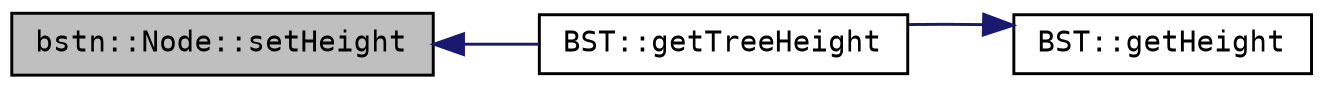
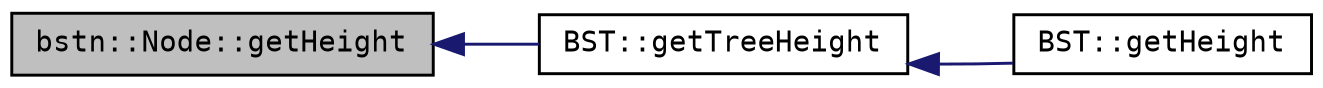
edge "BST::getTreeHeight" -> "BST::getHeight": reversed
node "bstn::Node::setHeight": label "bstn::Node::setHeight" -> "bstn::Node::getHeight"
